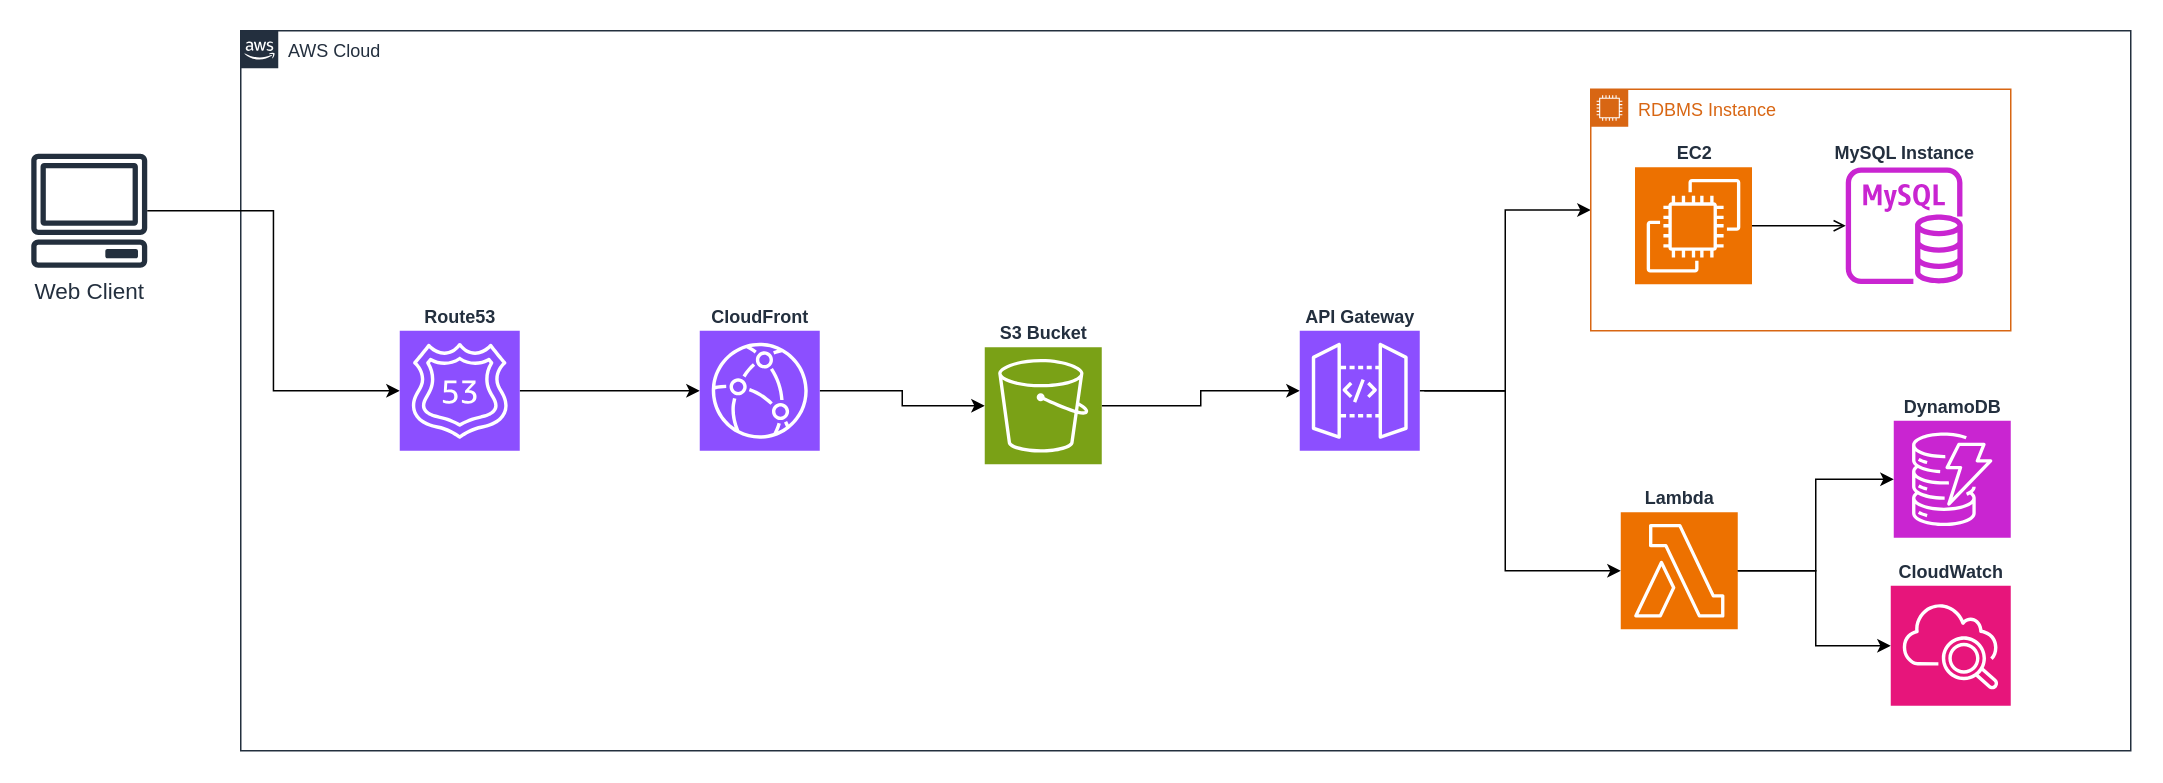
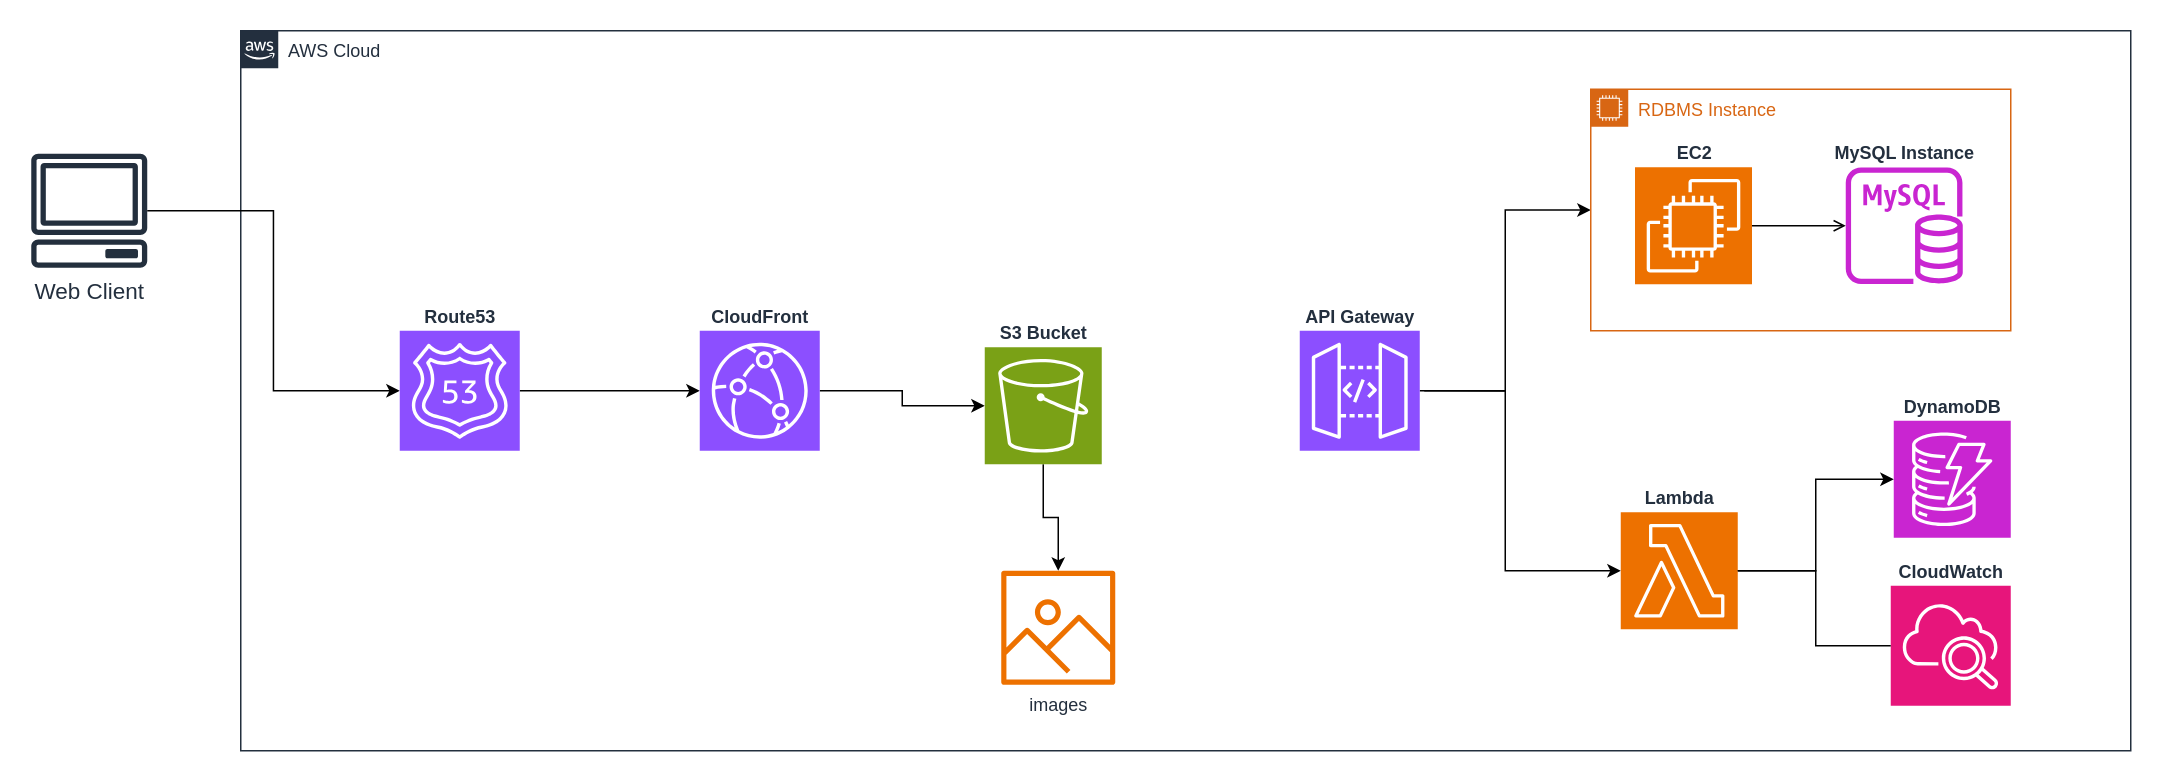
edge "S3 Bucket" -> "API Gateway": removed
edge "S3 Bucket" -> "images": added
node "images": added
edge "Lambda" -> "CloudWatch": arrowhead classic -> none
